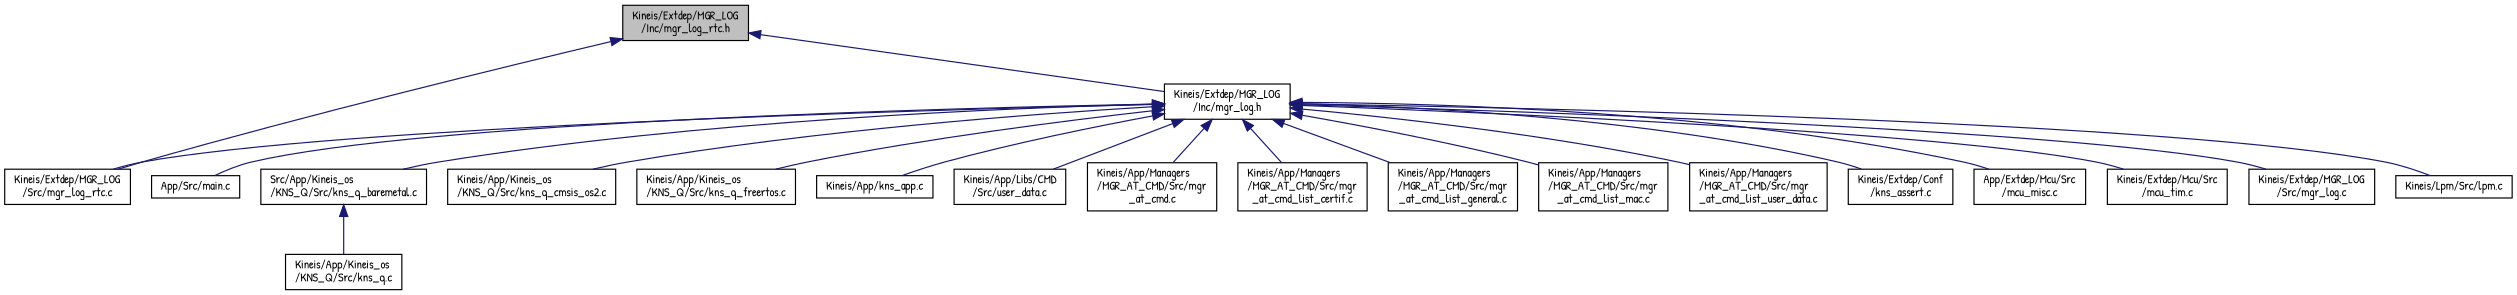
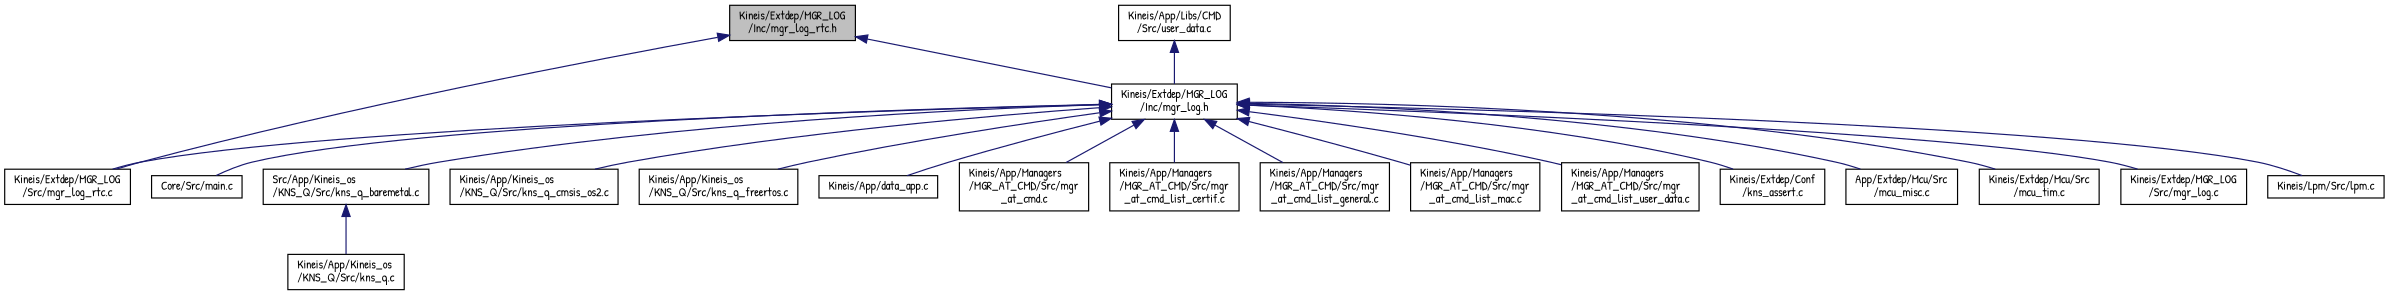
edge "Kineis/App/Libs/CMD /Src/user_data.c" -> "Kineis/Extdep/MGR_LOG /Inc/mgr_log.h": reversed
node "App/Src/main.c": label "App/Src/main.c" -> "Core/Src/main.c"
node "Kineis/App/kns_app.c": label "Kineis/App/kns_app.c" -> "Kineis/App/data_app.c"
